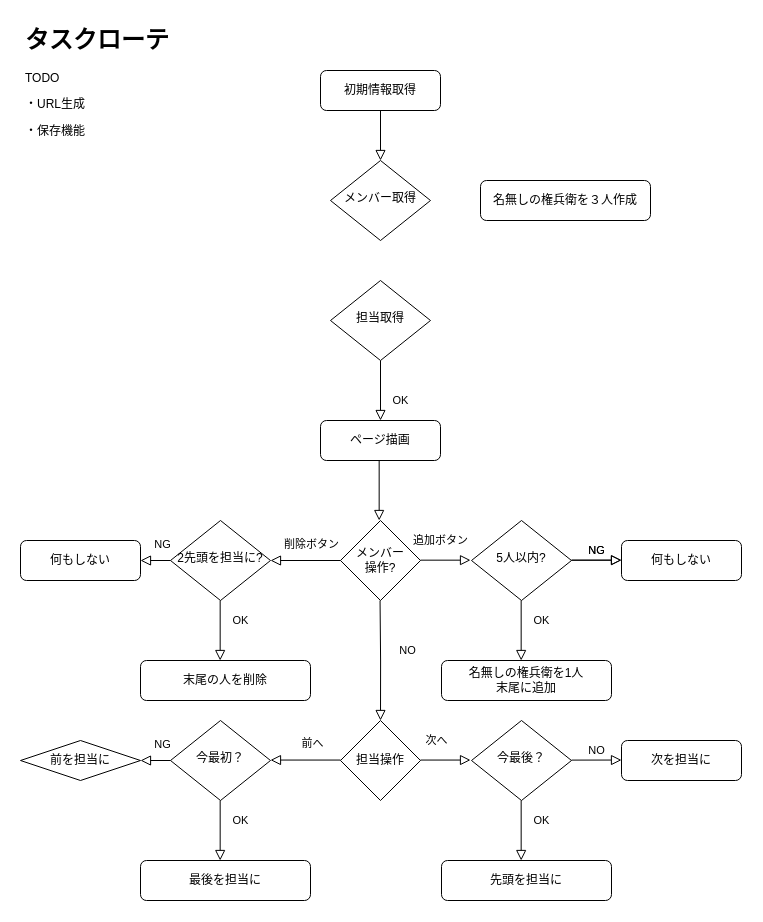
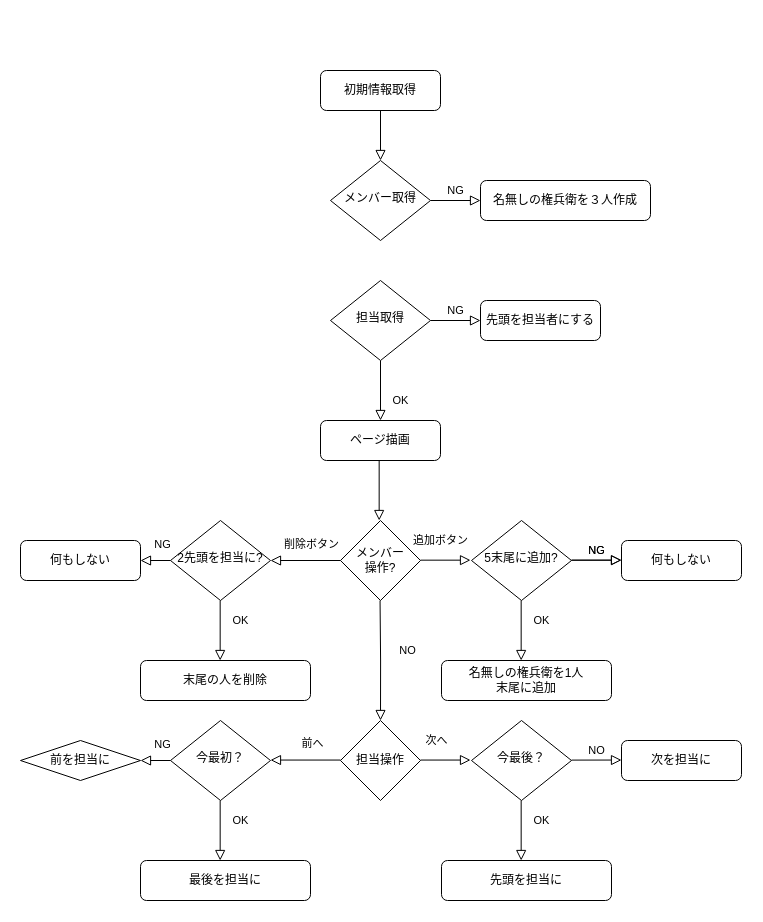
node "タスクローテTODO ・URL生成 ・保存機能": removed
edge "メンバー取得" -> "名無しの権兵衛を３人作成": added, label "NG"
edge "担当取得" -> "先頭を担当者にする": added, label "NG"
node "先頭を担当者にする": added
node "5人以内?": label "5人以内?" -> "5末尾に追加?"
